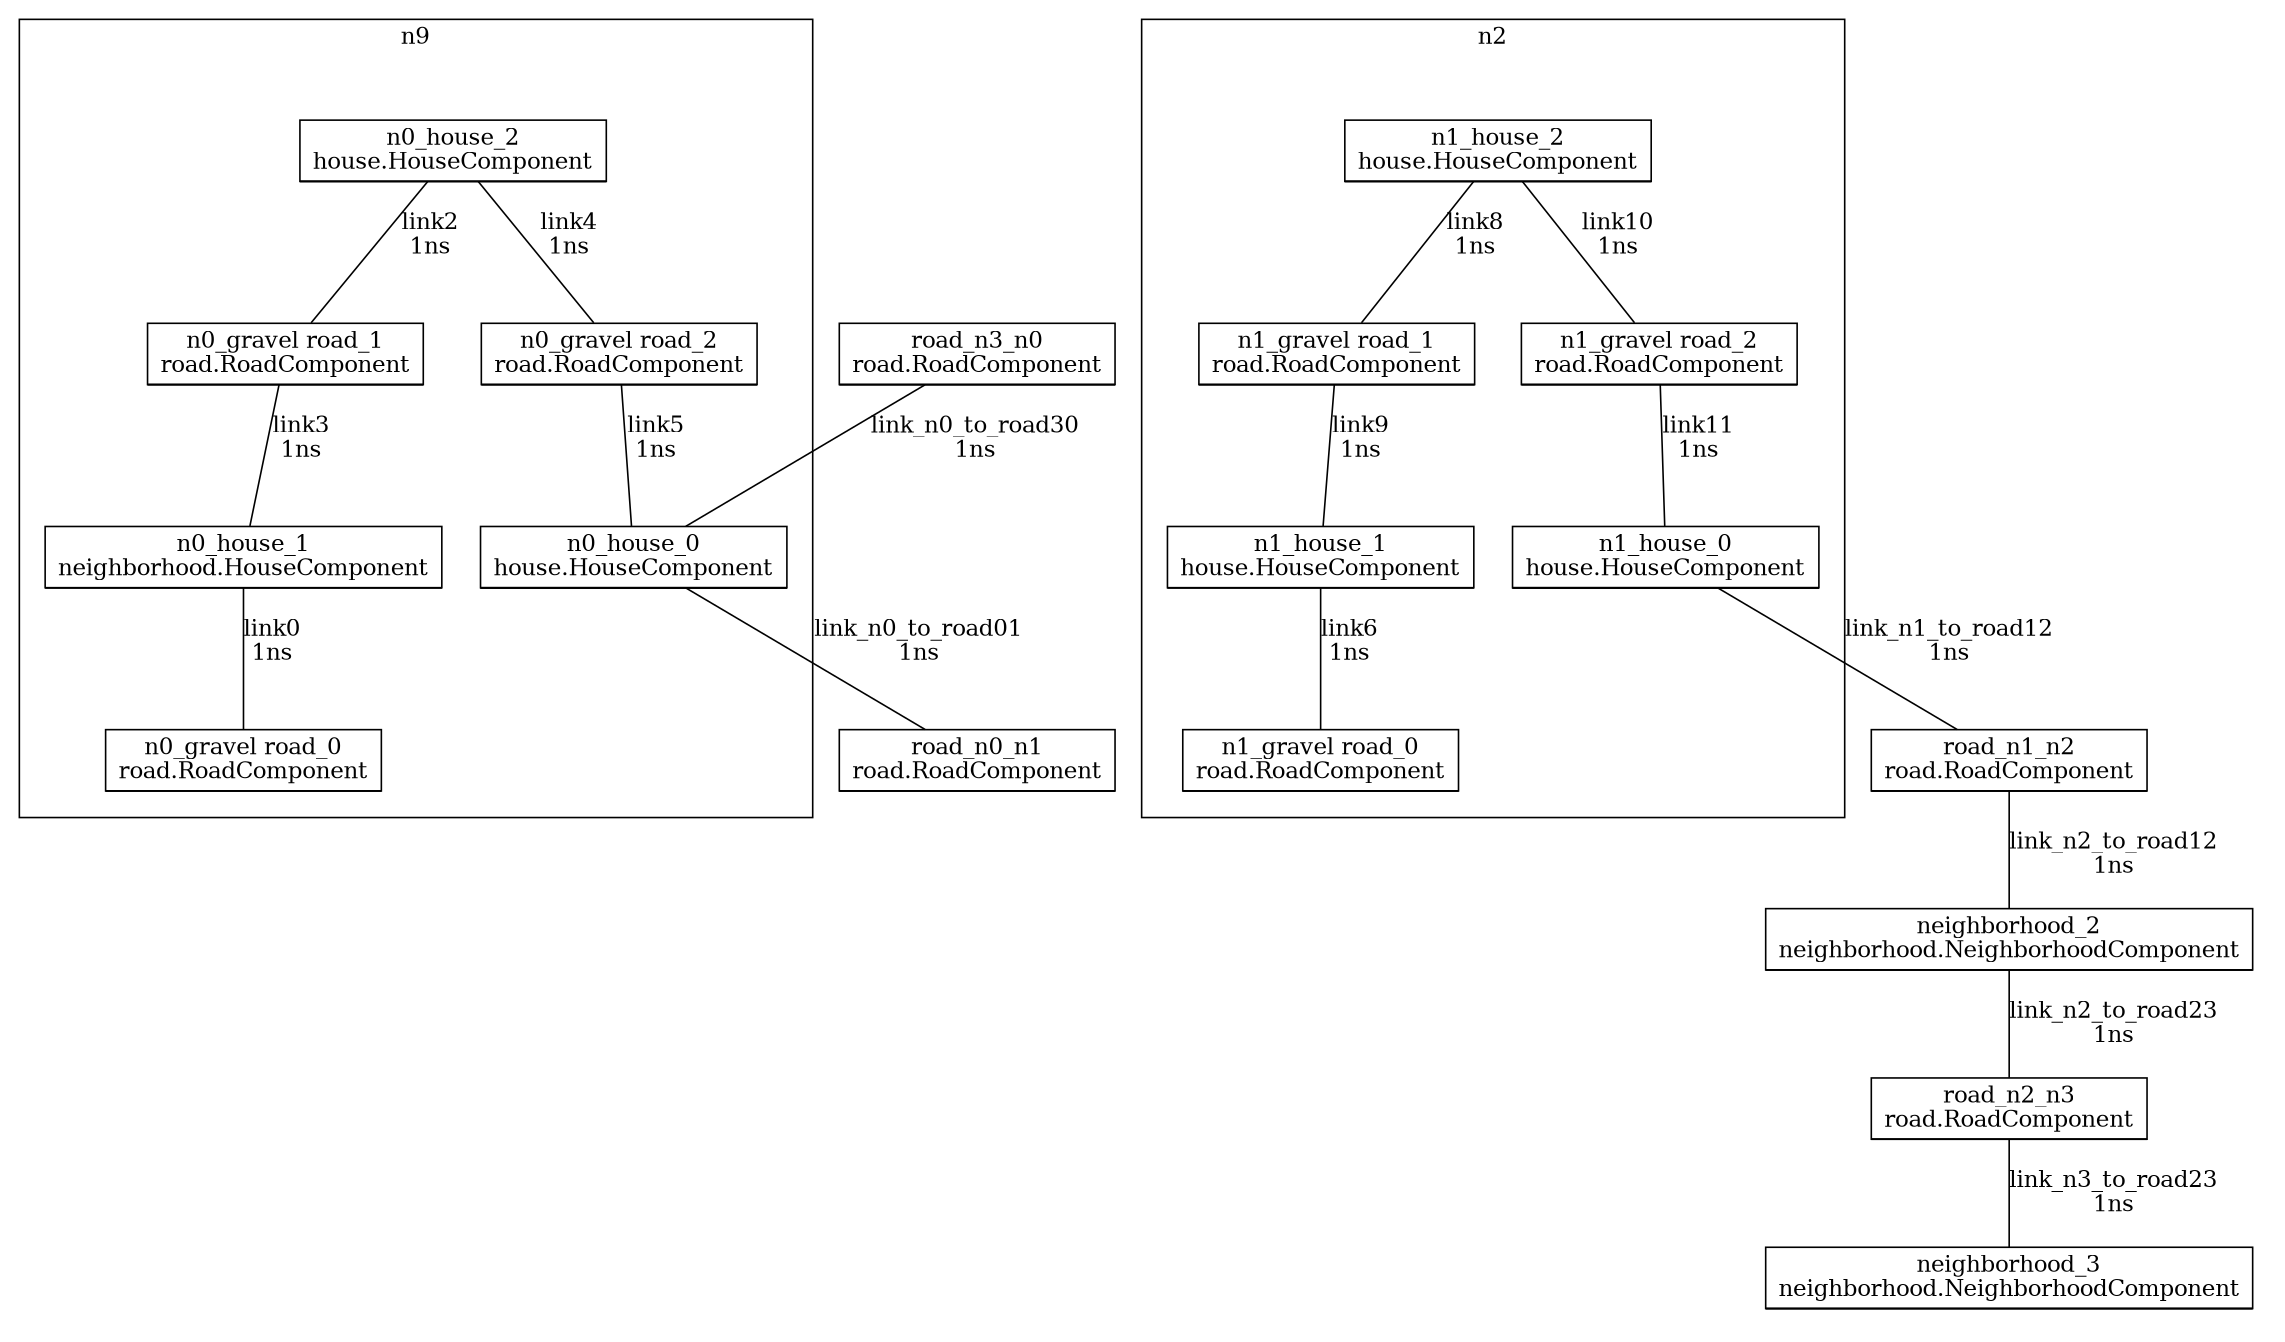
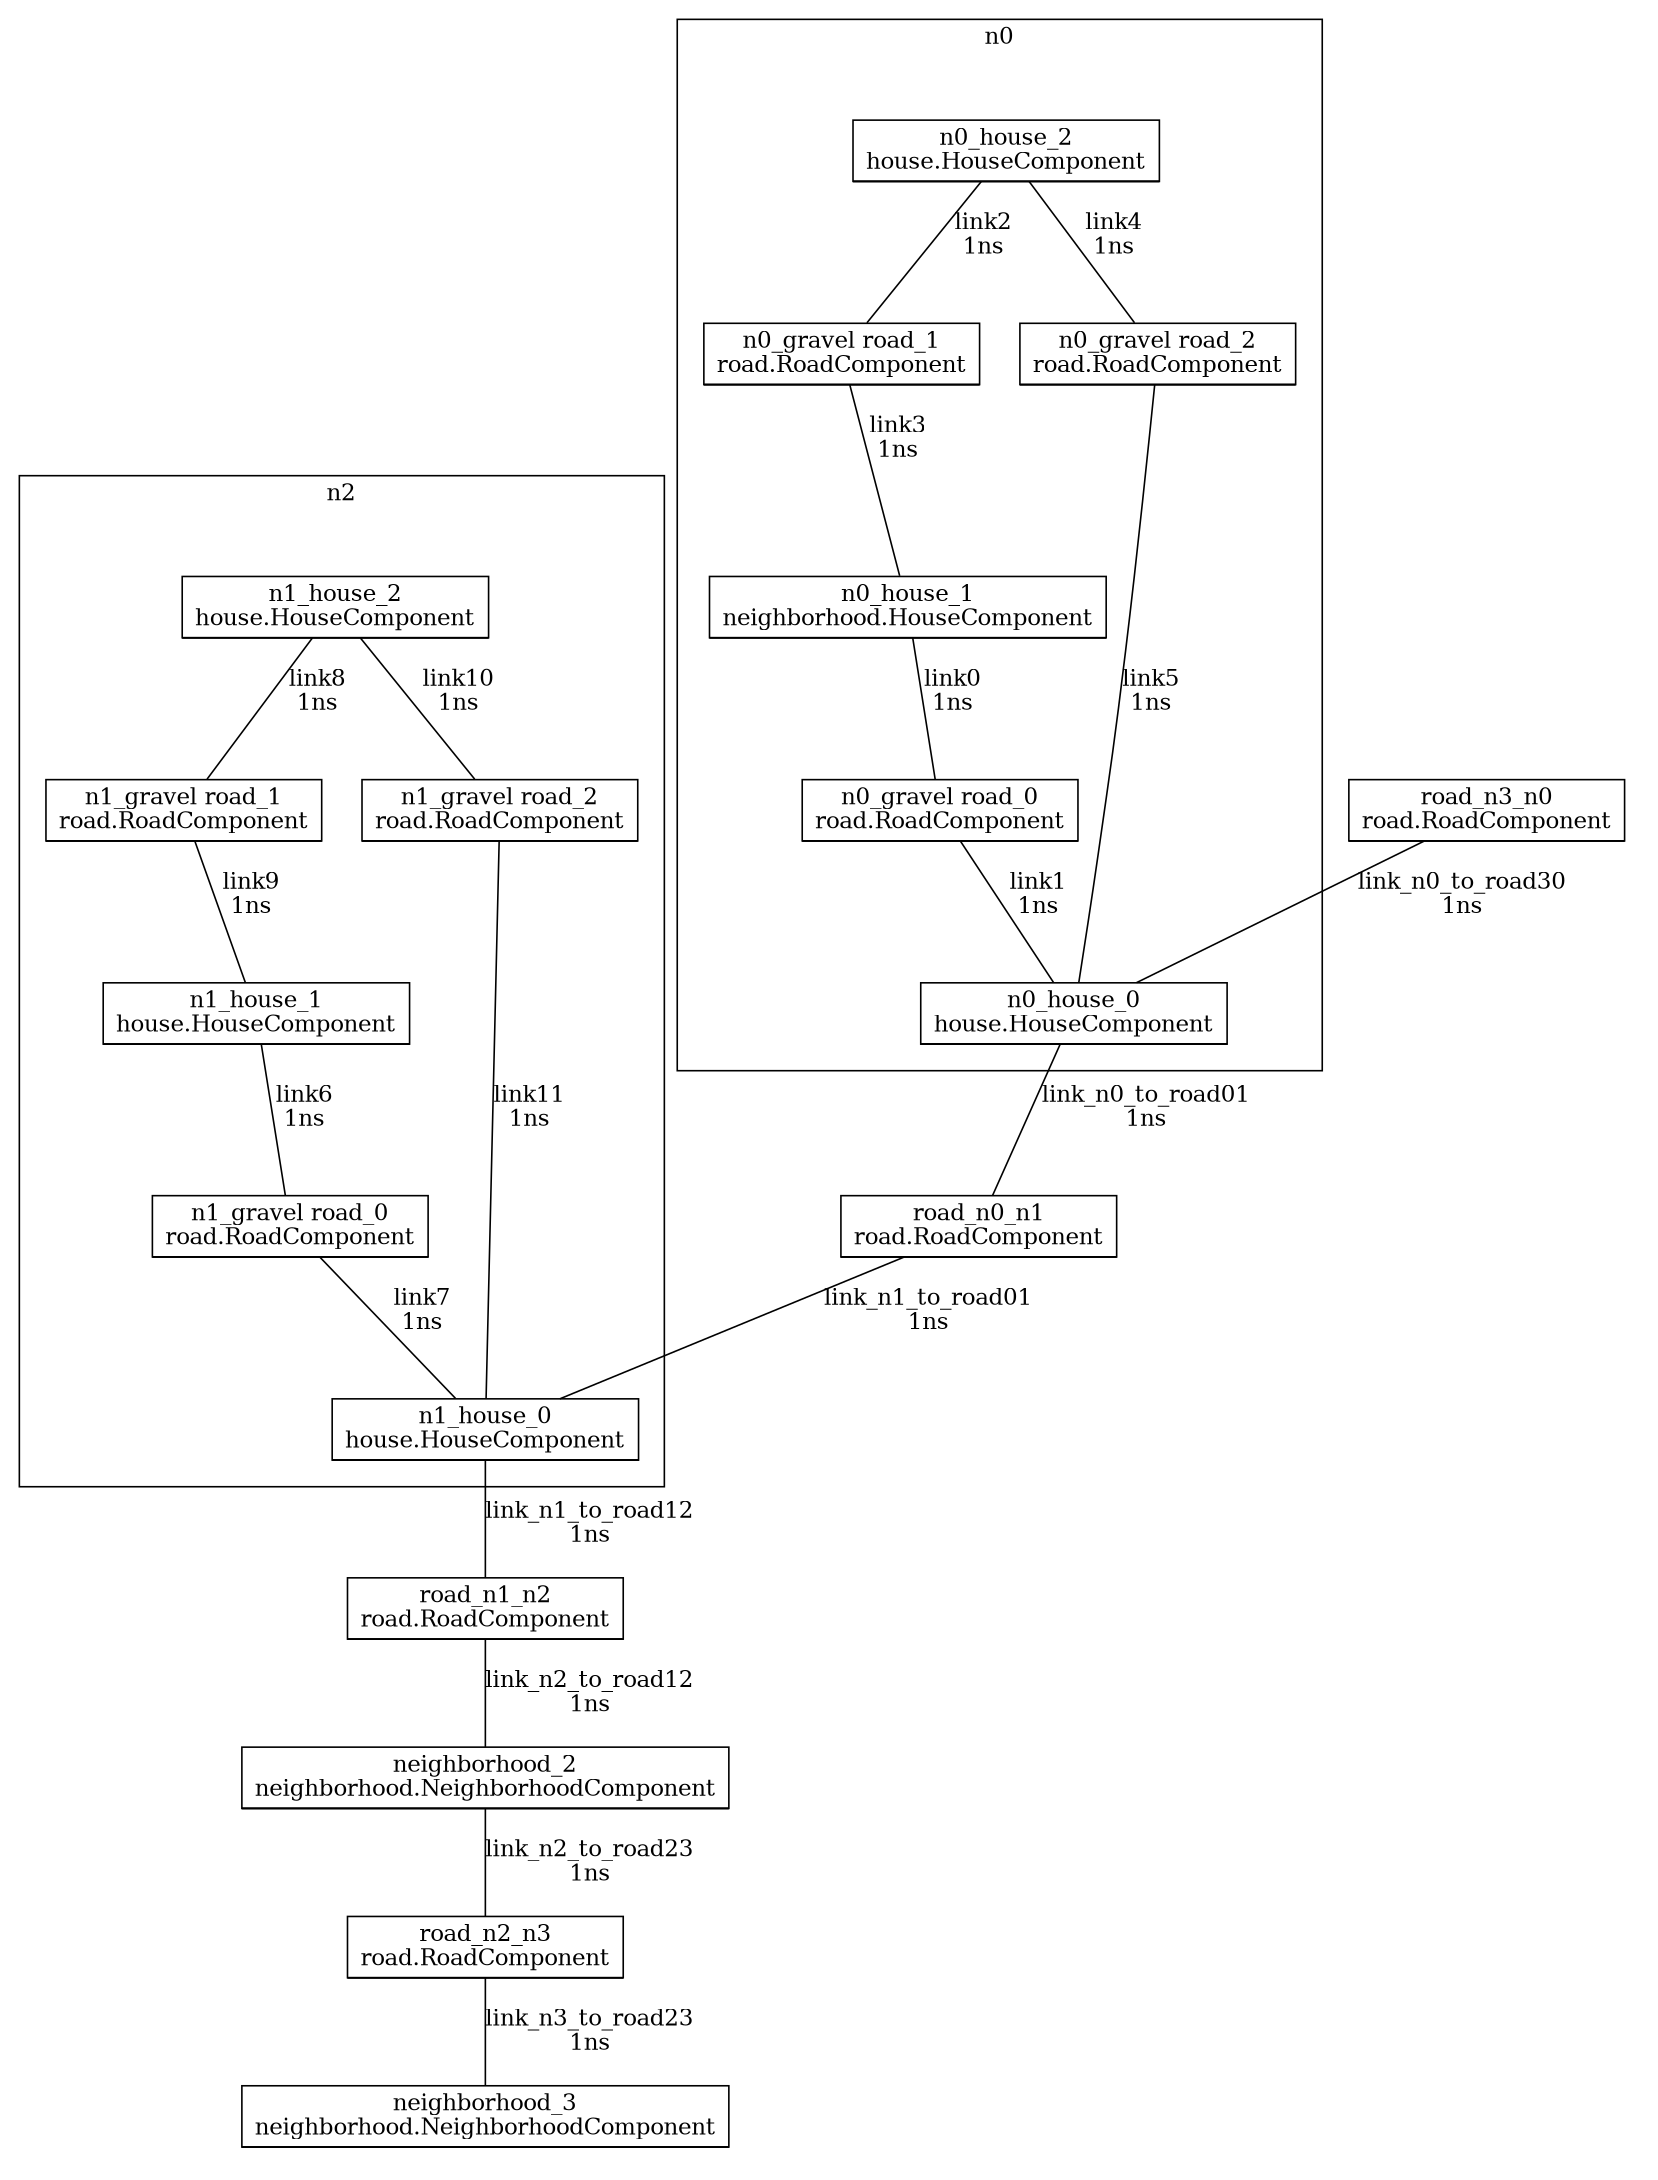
cluster "n9": label "n9" -> "n0"
edge "n0_gravel road_0" -- "n0_house_0": added, label "link1 1ns"
edge "n1_gravel road_0" -- "n1_house_0": added, label "link7 1ns"
edge "road_n0_n1" -- "n1_house_0": added, label "link_n1_to_road01 1ns"
